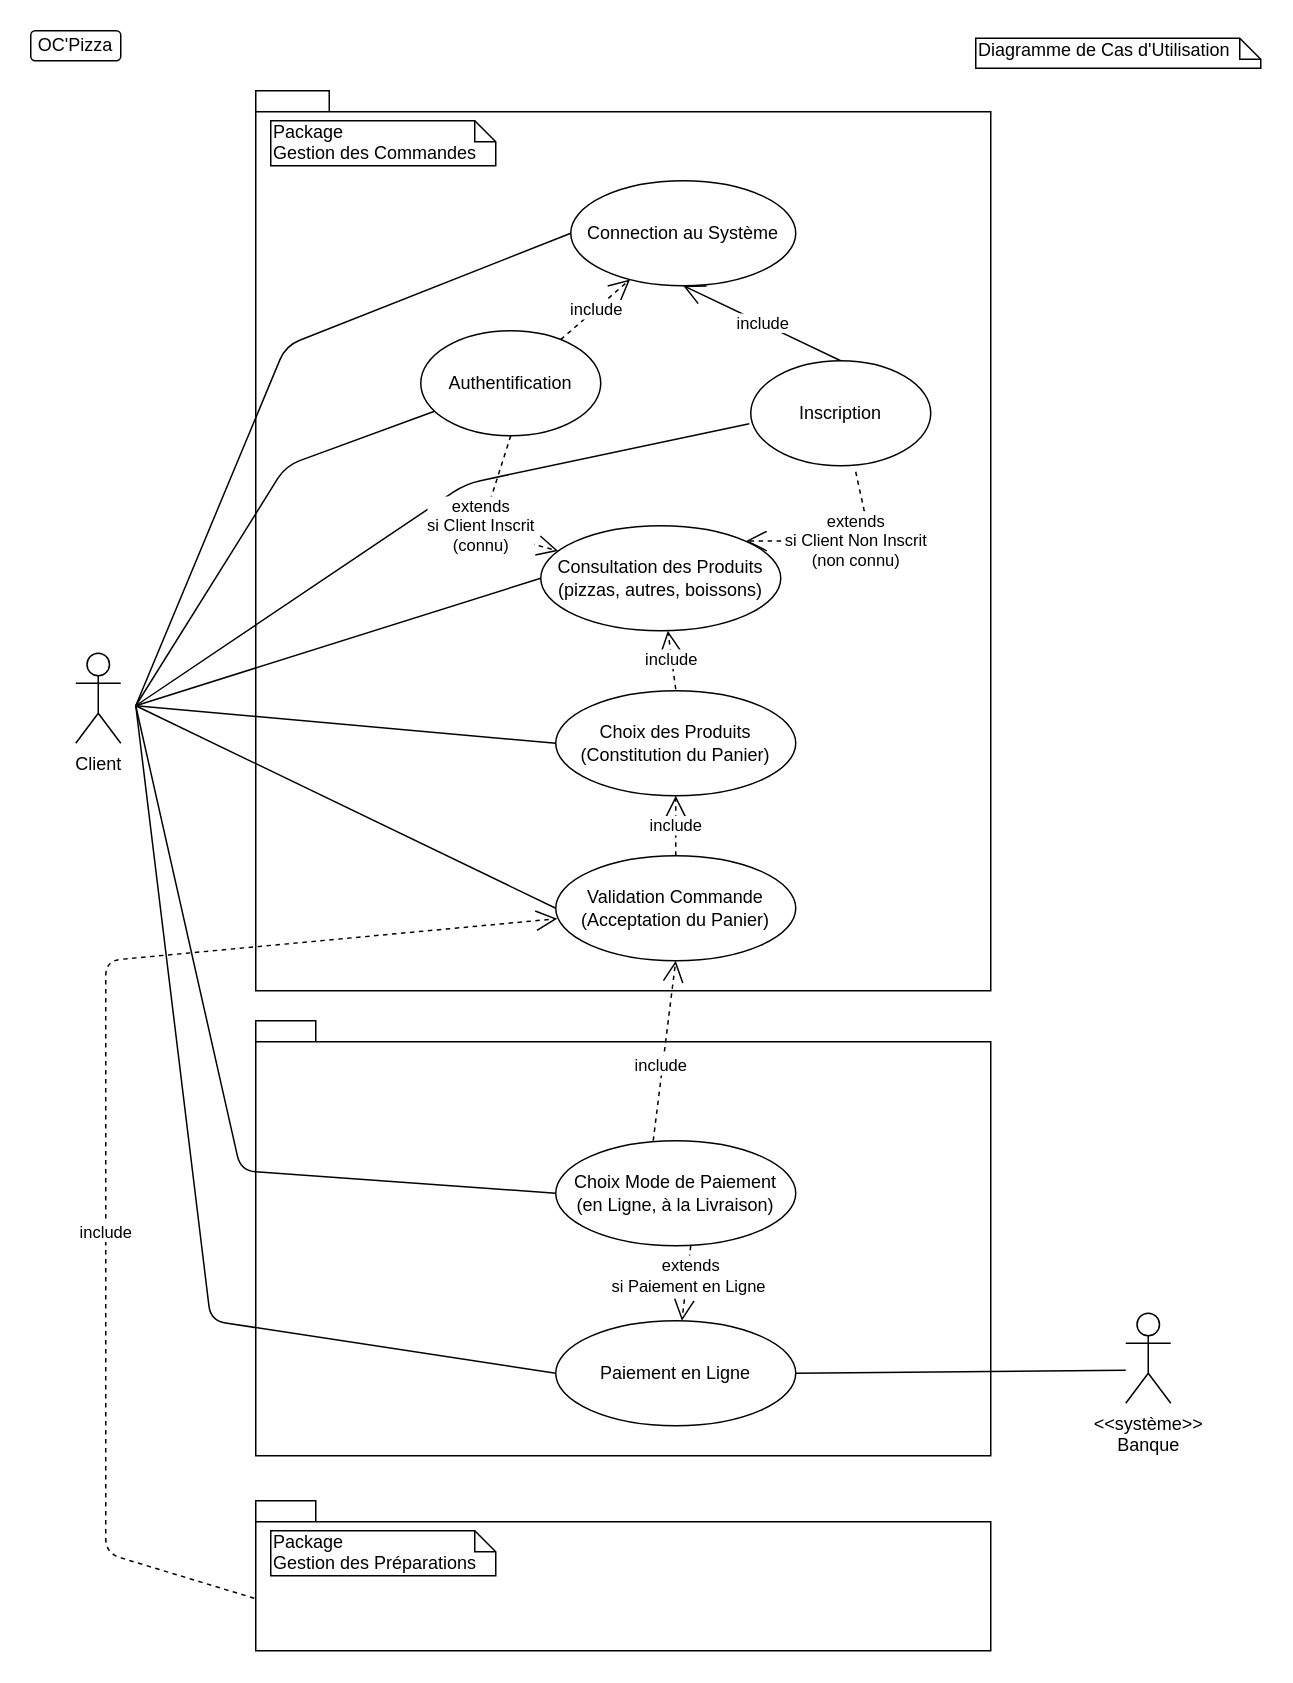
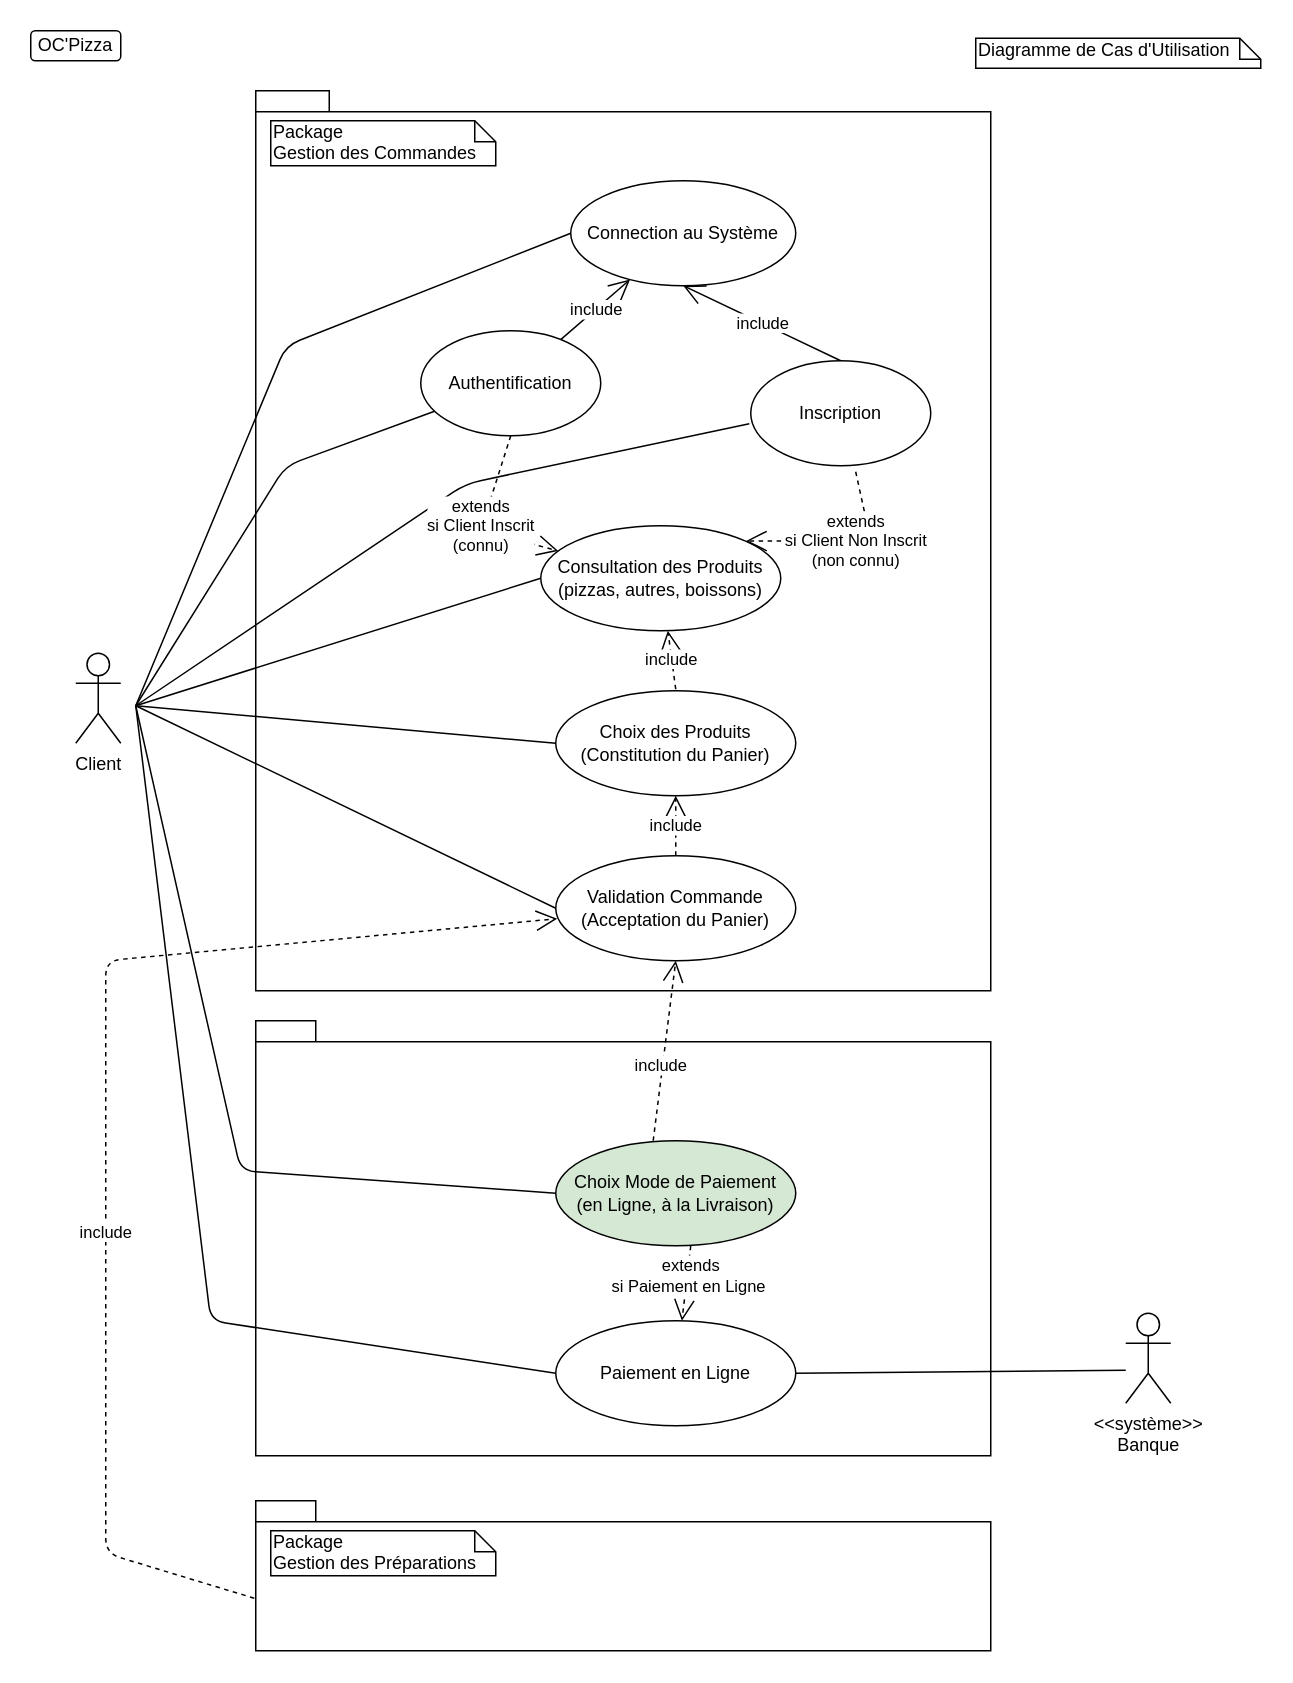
edge "Authentification" -> "Connection au Système": style dashed -> solid
node "Choix Mode de Paiement (en Ligne, à la Livraison)": fillcolor #ffffff -> #d5e8d4
